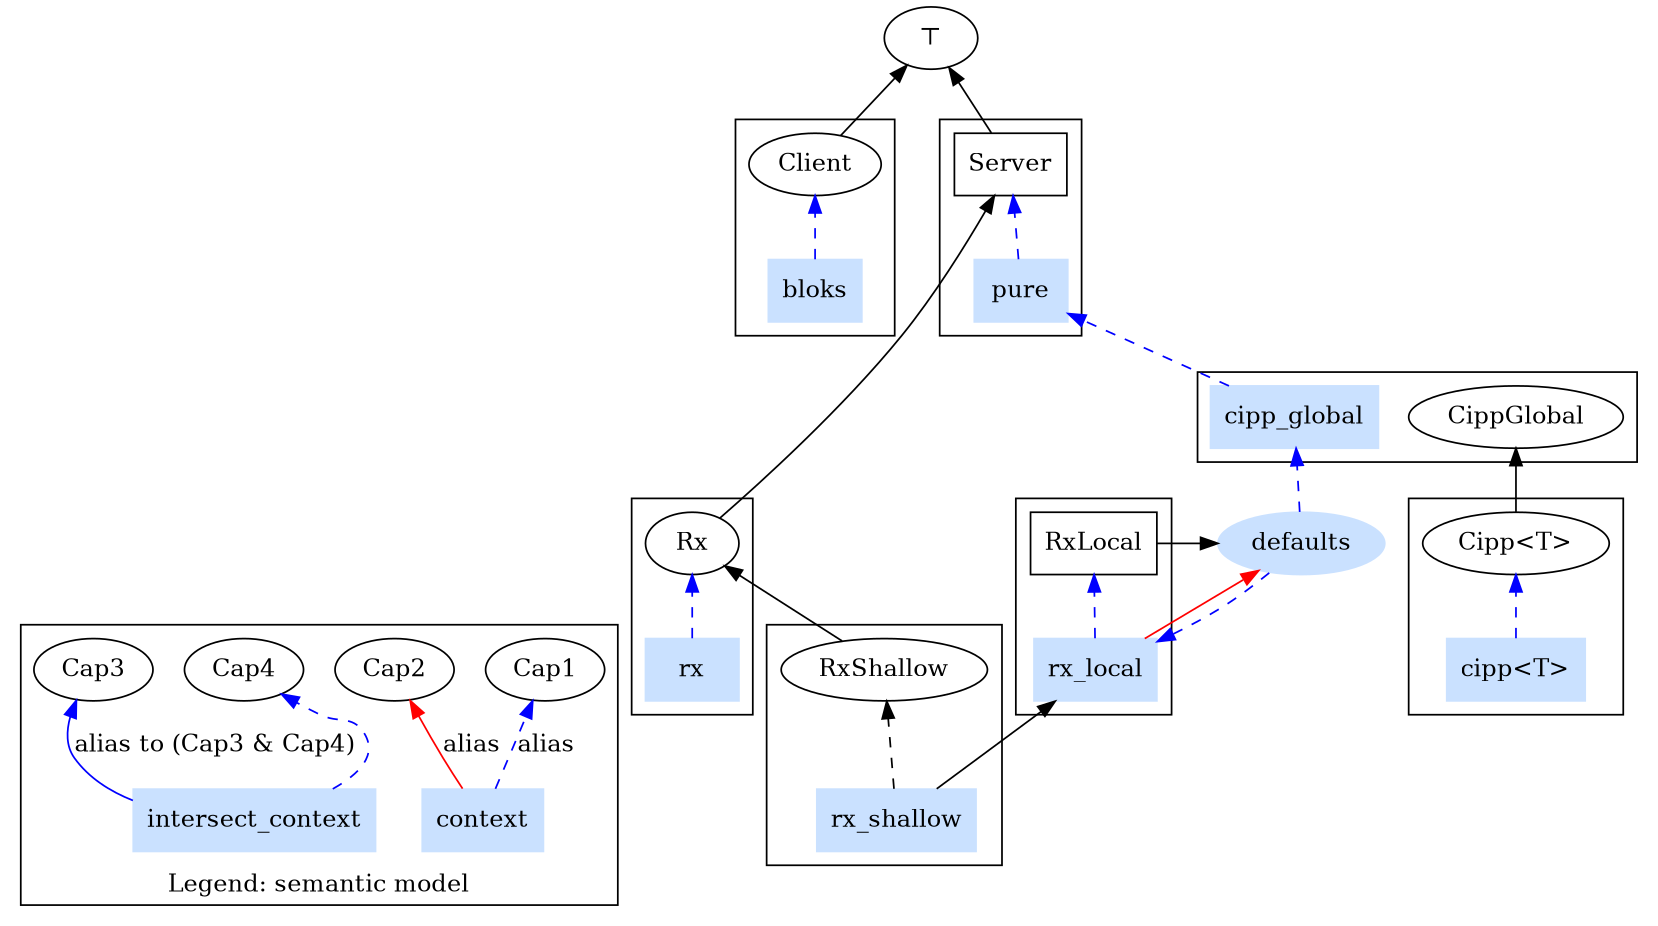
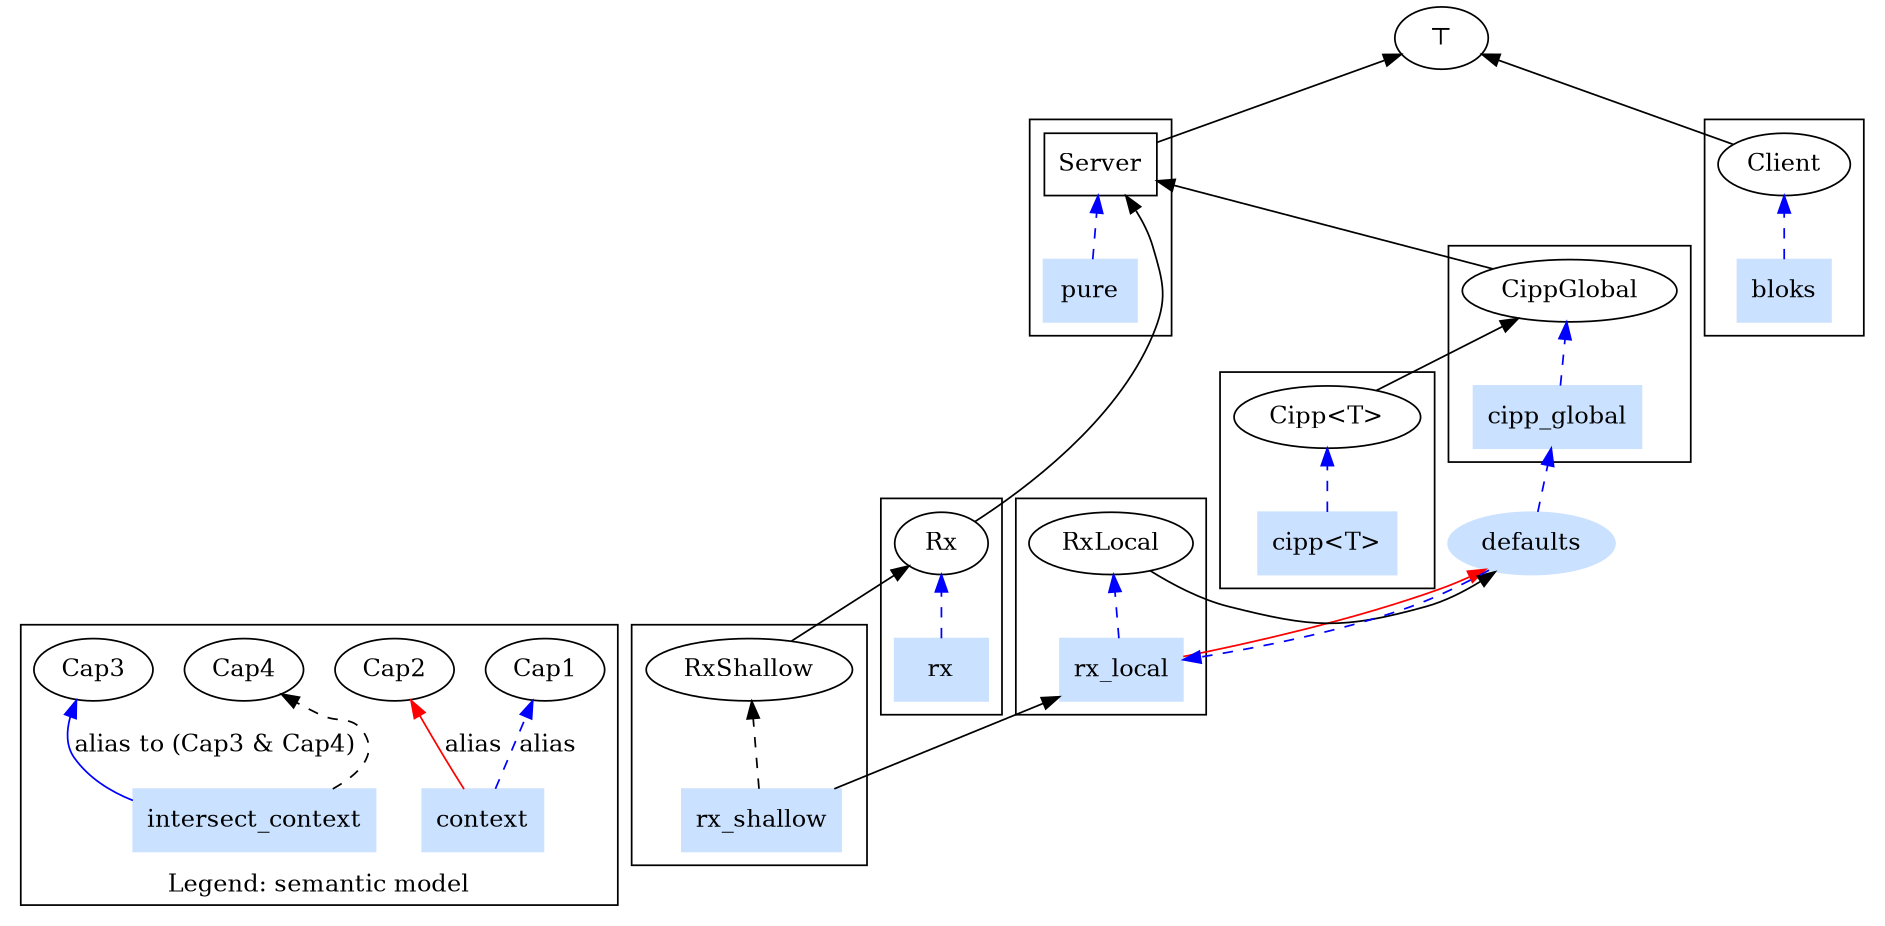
edge "CippGlobal" -> "Server": added
edge "cipp_global" -> "pure": now "cipp_global" -> "CippGlobal"
node "RxLocal": shape box -> ellipse
edge "intersect_context" -> "Cap4": color blue -> black
